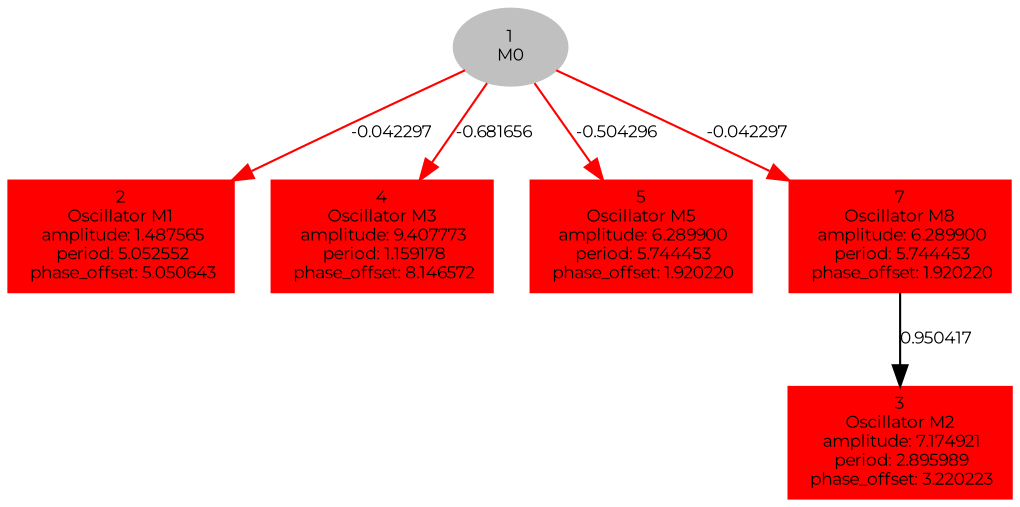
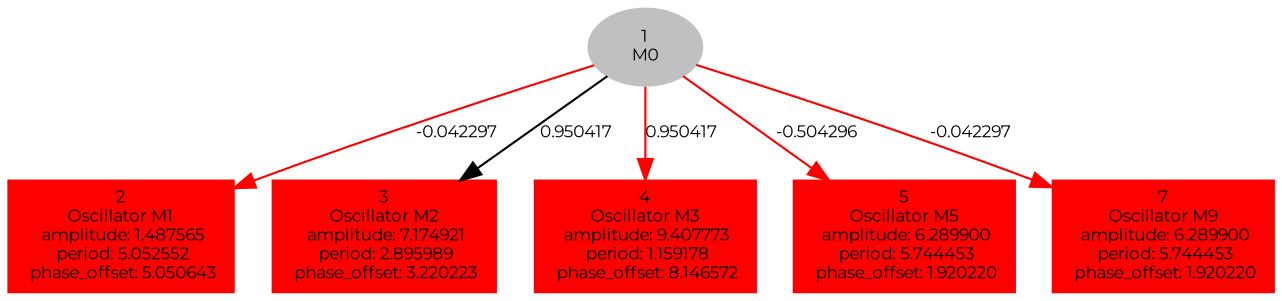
edge "1" -> "4": label "-0.681656 " -> "0.950417 "
node "7": text "Oscillator M8" -> "Oscillator M9"
edge "7" -> "3": now "1" -> "3"
